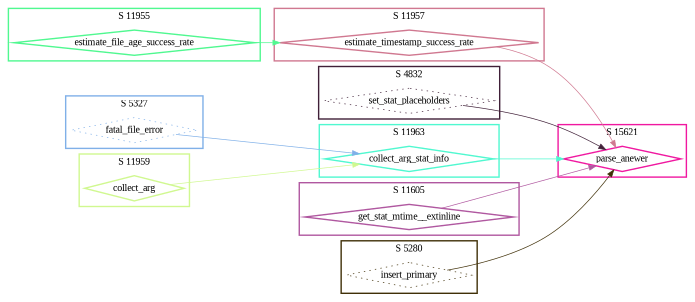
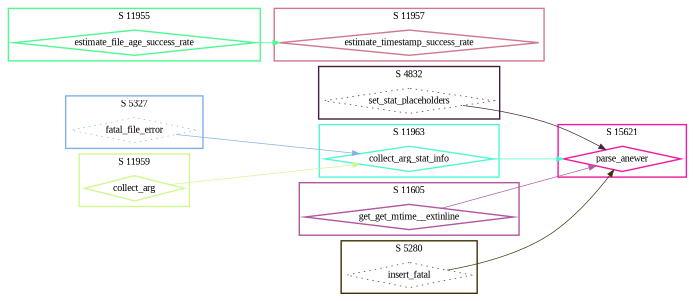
edge "estimate_timestamp_success_rate" -> "parse_anewer": removed
node "get_stat_mtime__extinline": label "get_stat_mtime__extinline" -> "get_get_mtime__extinline"
node "insert_primary": label "insert_primary" -> "insert_fatal"
